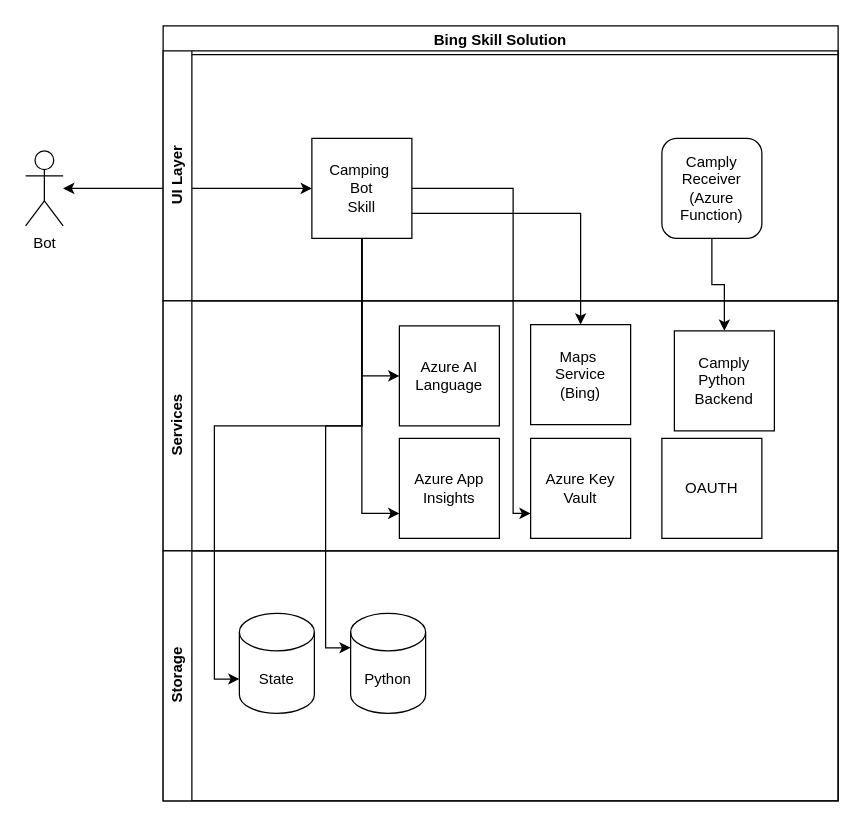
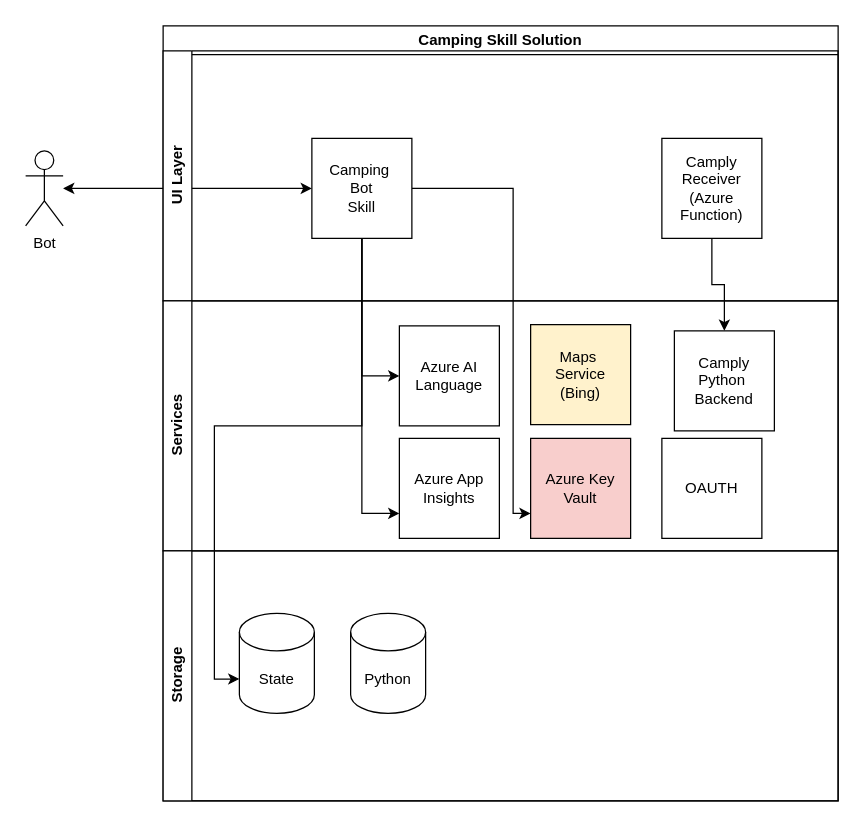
node "Bing Skill Solution": label "Bing Skill Solution" -> "Camping Skill Solution"
node "Camply Receiver (Azure Function)": shape rounded rectangle -> rectangle
edge "Camping Bot Skill" -> "Maps Service (Bing)": removed
node "Maps Service (Bing)": fillcolor #ffffff -> #fff2cc
node "Azure Key Vault": fillcolor #ffffff -> #f8cecc
edge "Camping Bot Skill" -> "Python": removed
